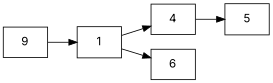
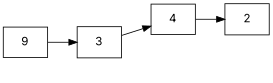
node "5": label "5" -> "2"
node "1": label "1" -> "3"
node "6": removed
